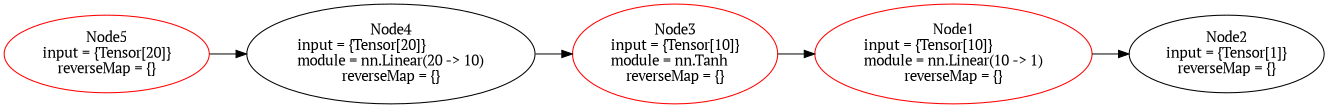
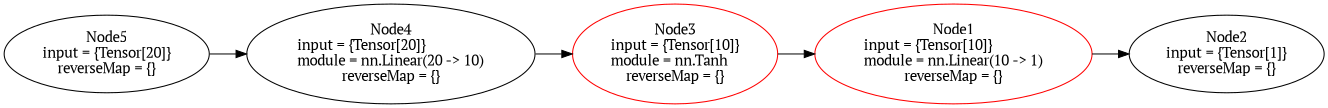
node "Node5 input = {Tensor[20]} reverseMap = {}": color red -> black
